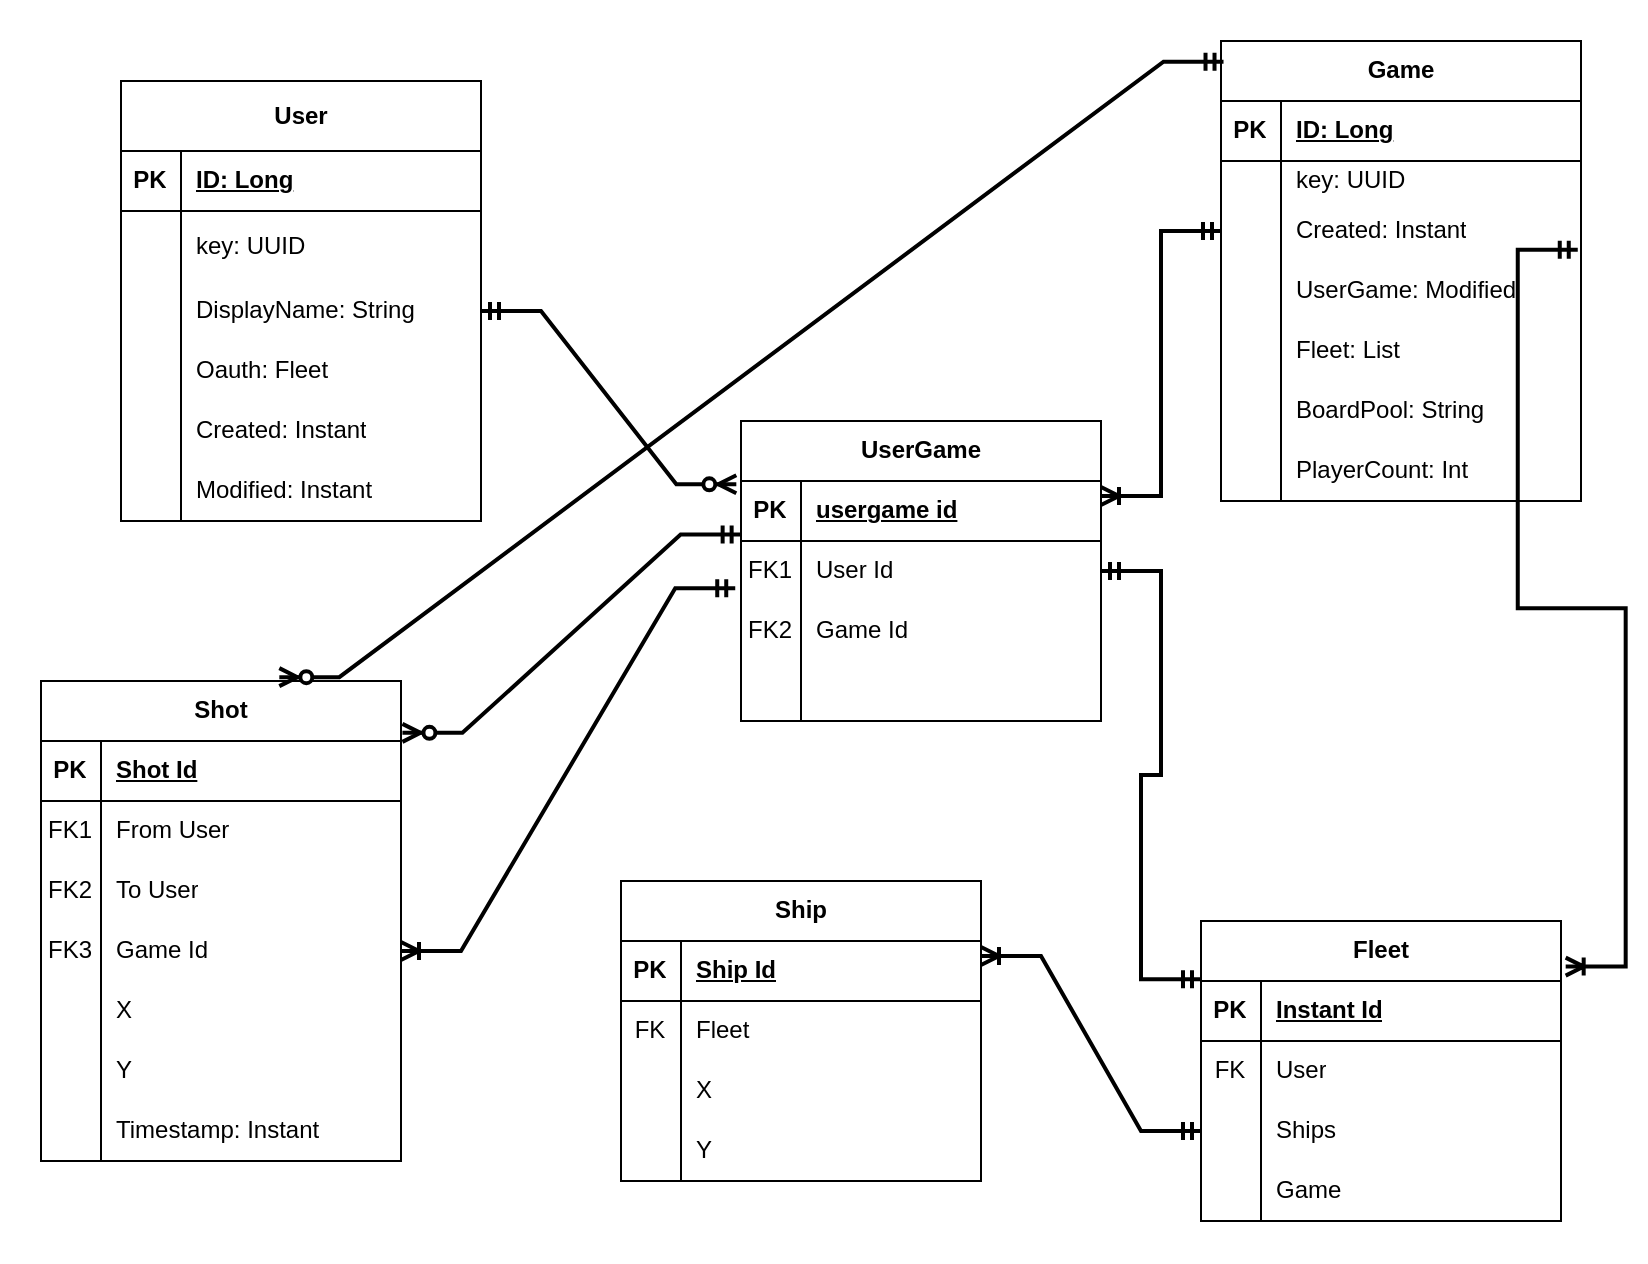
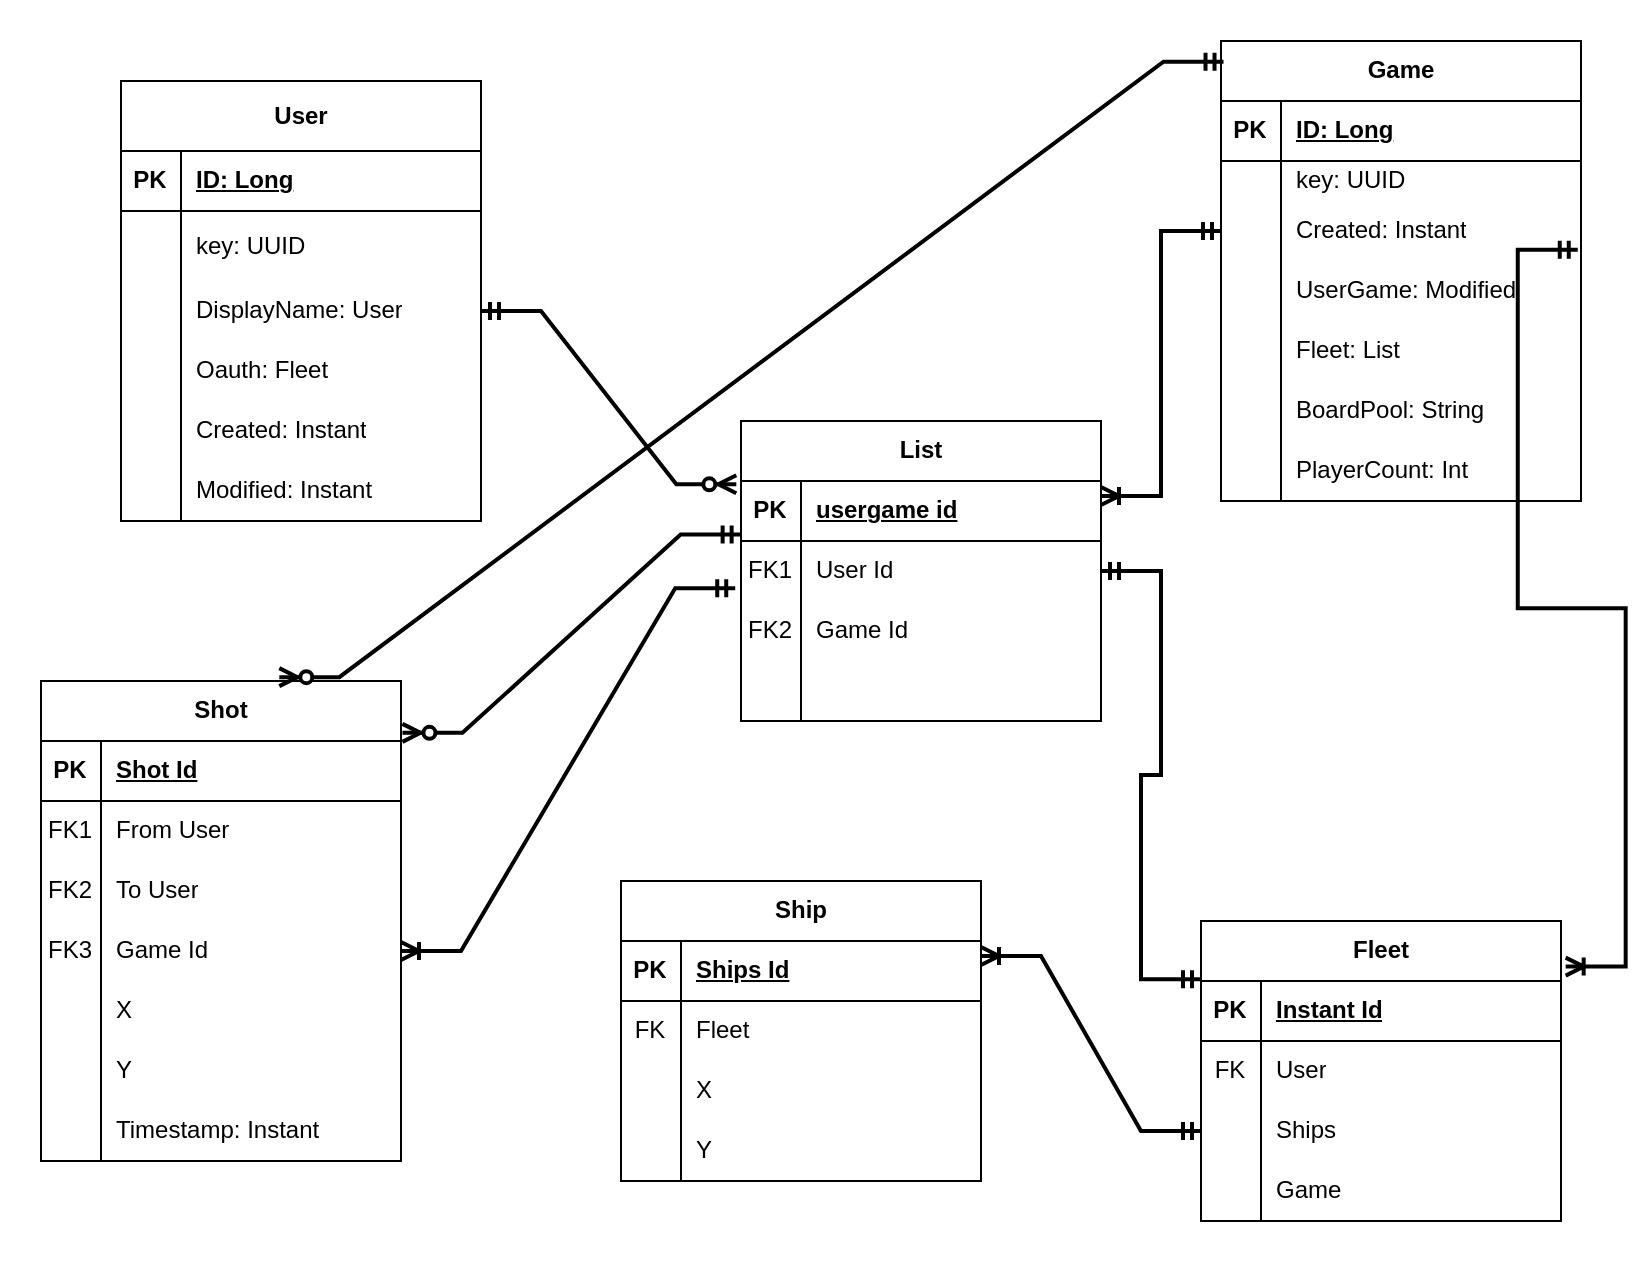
node "DisplayName: String": label "DisplayName: String" -> "DisplayName: User"
node "UserGame": label "UserGame" -> "List"
node "Ship Id": label "Ship Id" -> "Ships Id"
